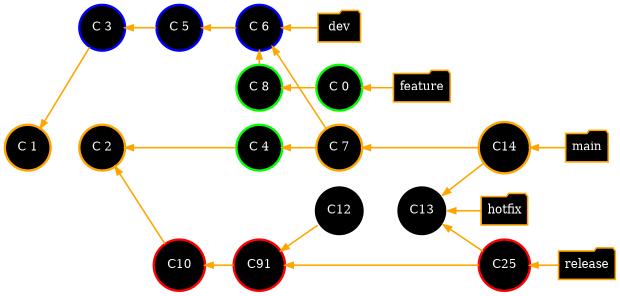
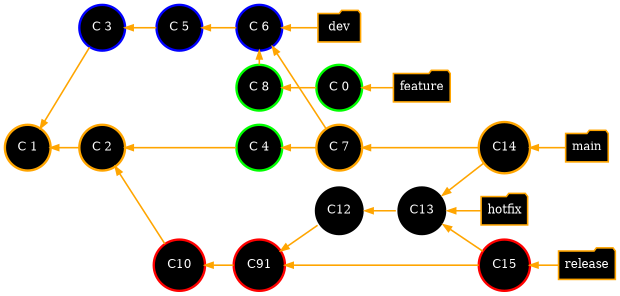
edge "C 2" -> "C 1": added
edge "C13" -> "C12": added
node "C25": label "C25" -> "C15"
